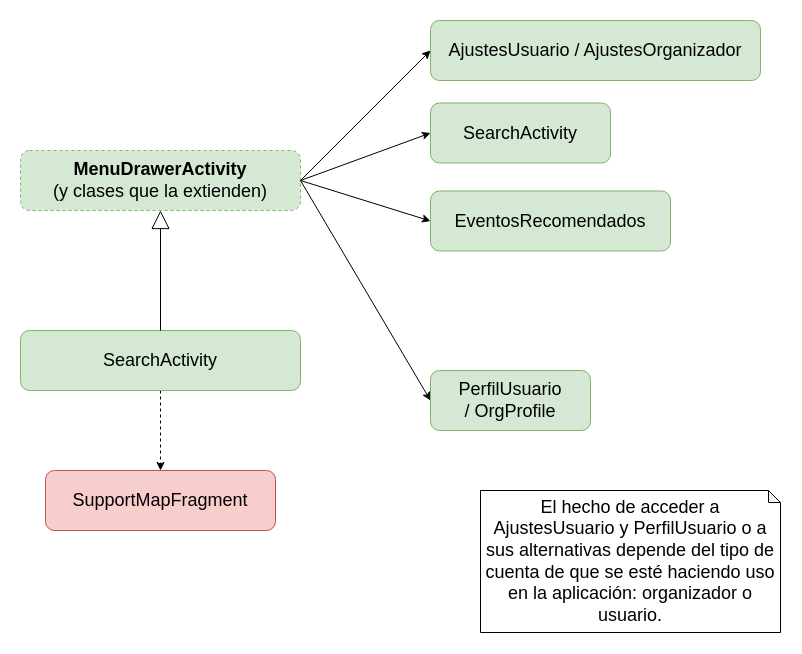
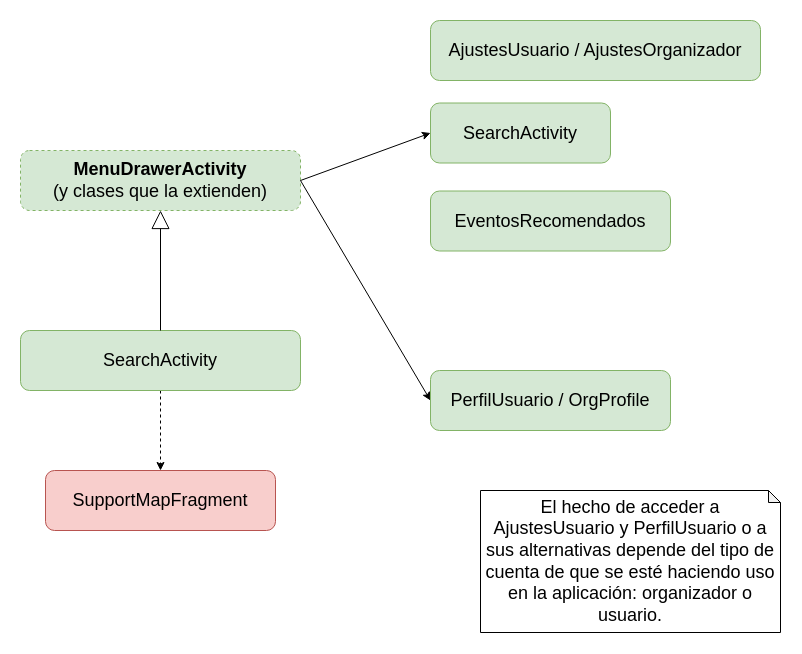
edge "MenuDrawerActivity (y clases que la extienden)" -> "AjustesUsuario / AjustesOrganizador": removed
edge "MenuDrawerActivity (y clases que la extienden)" -> "EventosRecomendados": removed
node "PerfilUsuario / OrgProfile": size 160x60 -> 240x60
